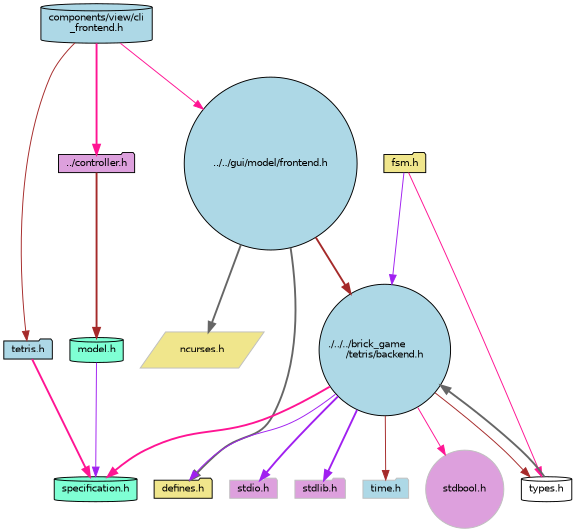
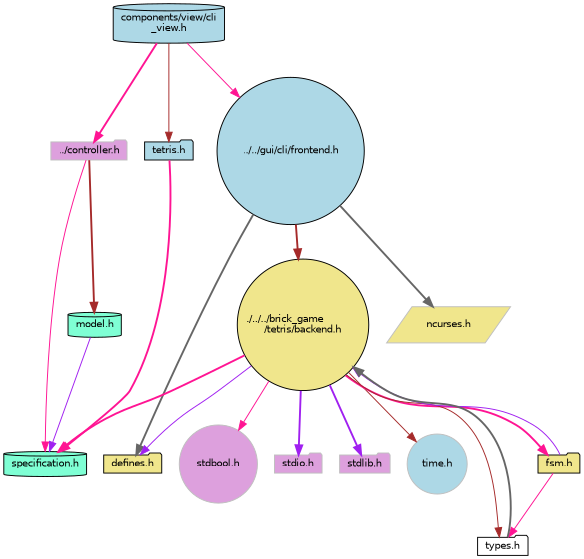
node "components/view/cli _frontend.h": label "components/view/cli _frontend.h" -> "components/view/cli _view.h"
node "../controller.h": color black -> grey75
node "../../gui/model/frontend.h": label "../../gui/model/frontend.h" -> "../../gui/cli/frontend.h"
edge "../controller.h" -> "specification.h": added
node "./../../brick_game /tetris/backend.h": fillcolor lightblue -> khaki
edge "./../../brick_game /tetris/backend.h" -> "fsm.h": added
node "time.h": shape folder -> circle
node "types.h": shape cylinder -> folder
